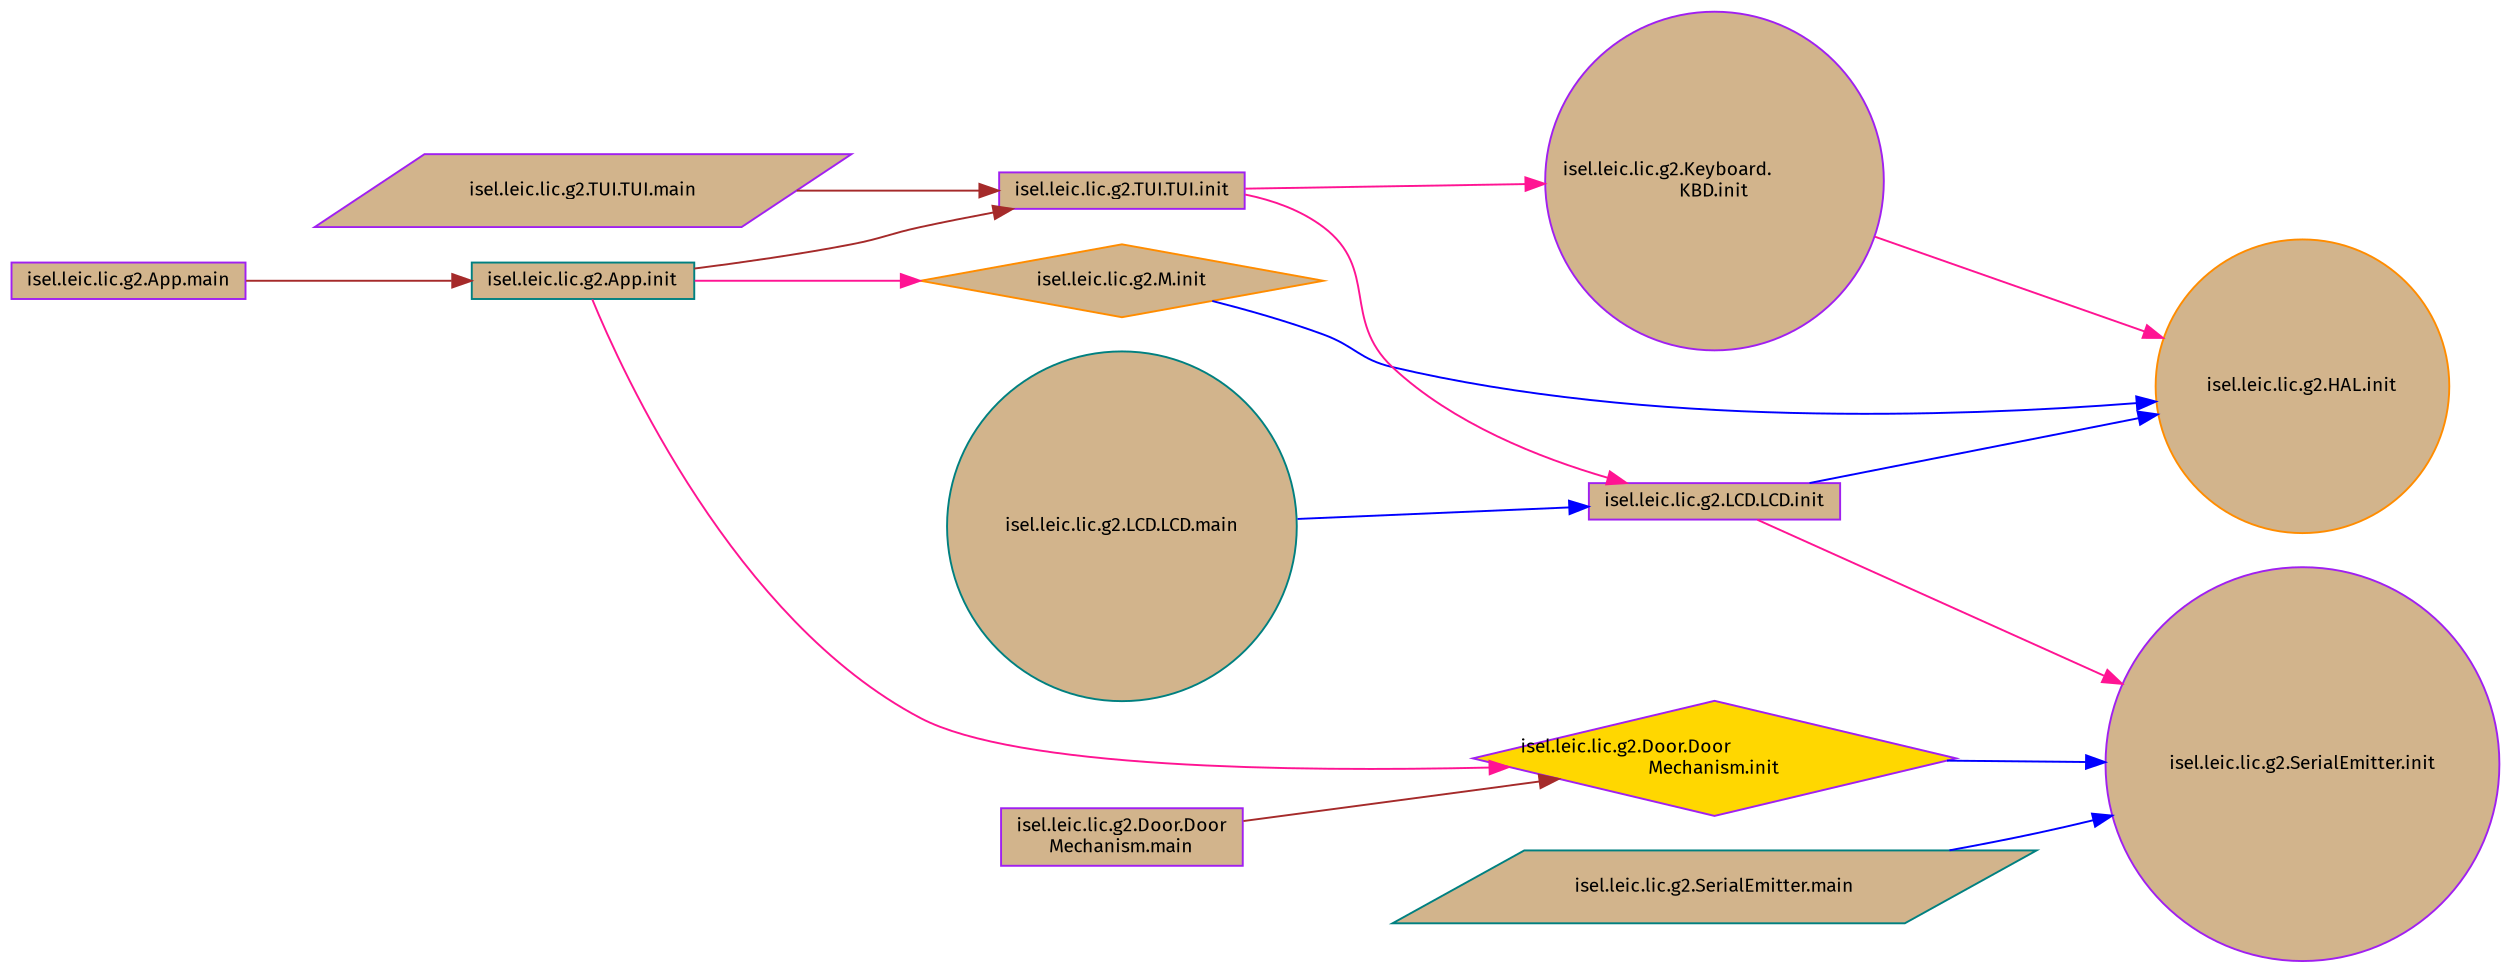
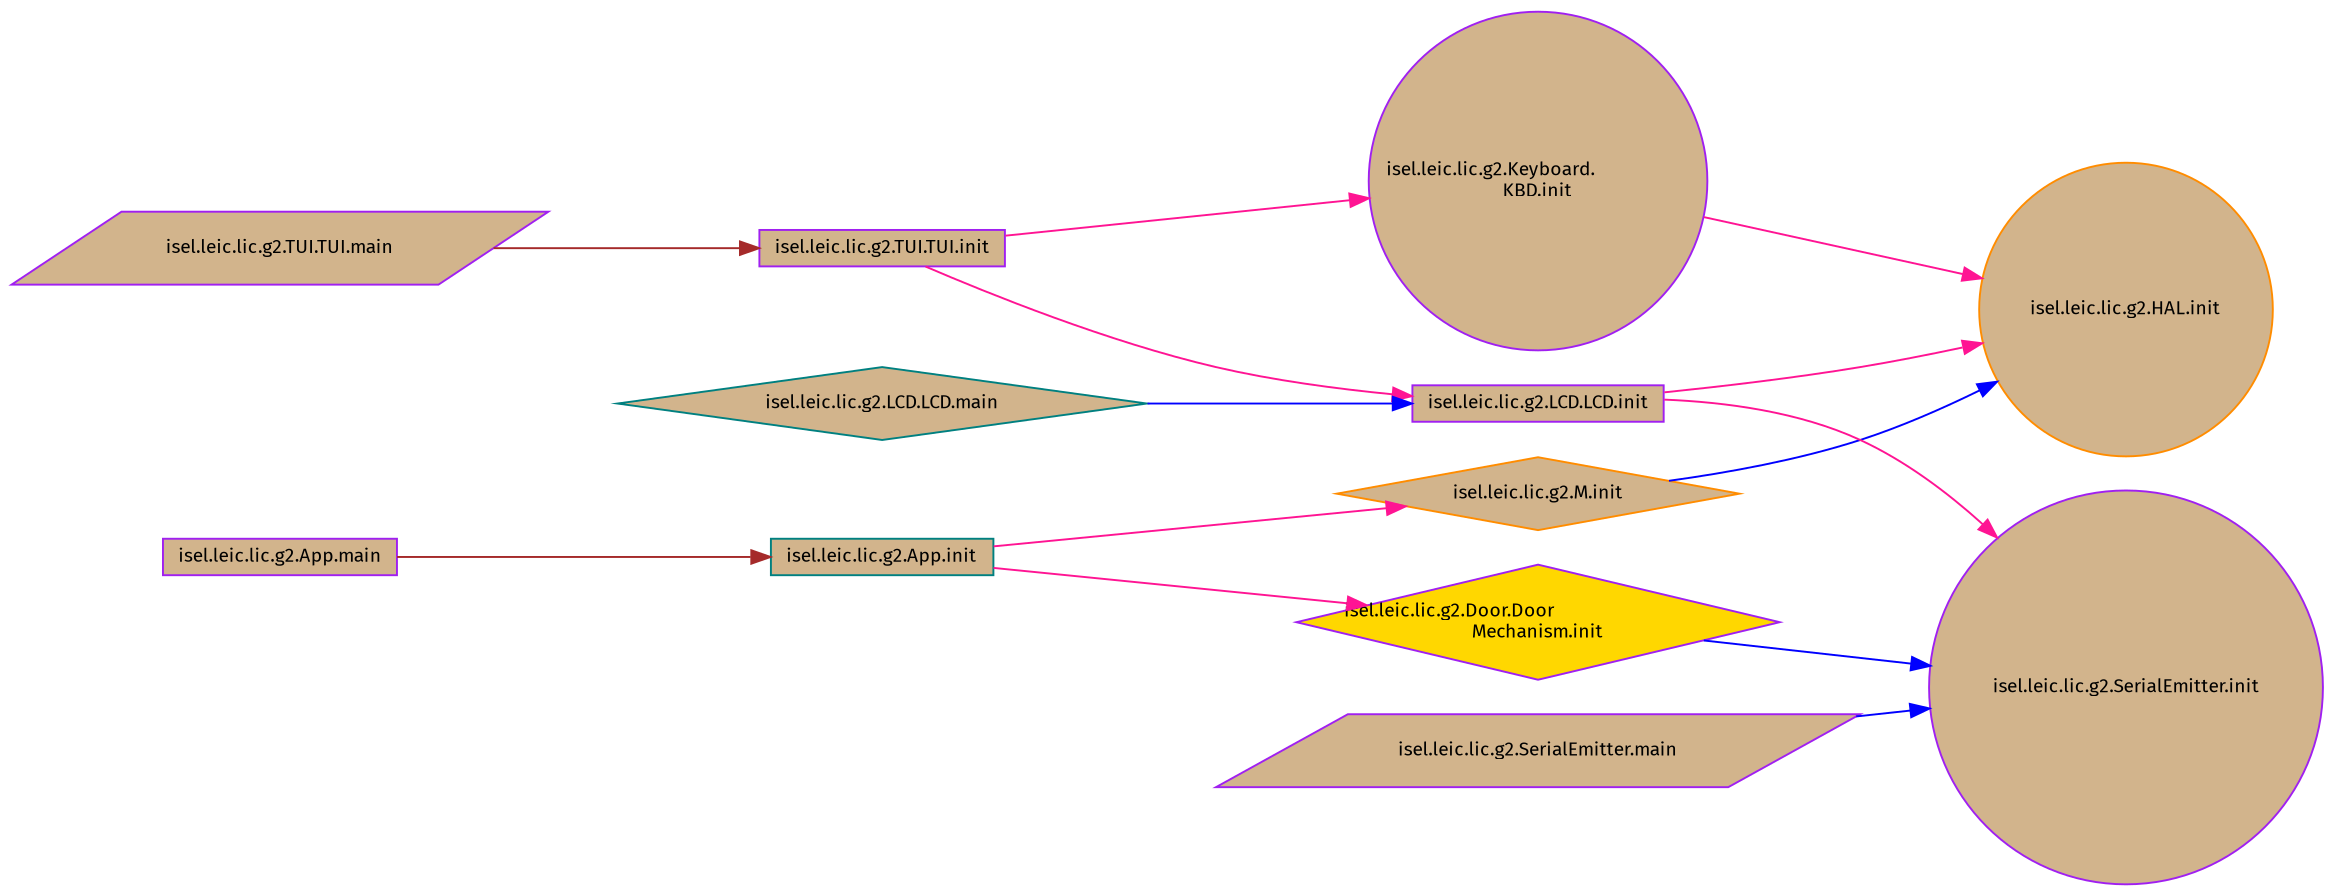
edge "isel.leic.lic.g2.App.init" -> "isel.leic.lic.g2.TUI.TUI.init": removed
edge "isel.leic.lic.g2.LCD.LCD.init" -> "isel.leic.lic.g2.HAL.init": color blue -> deeppink
node "isel.leic.lic.g2.LCD.LCD.main": shape circle -> diamond
node "isel.leic.lic.g2.Door.Door Mechanism.main": removed
node "isel.leic.lic.g2.SerialEmitter.main": color teal -> purple
